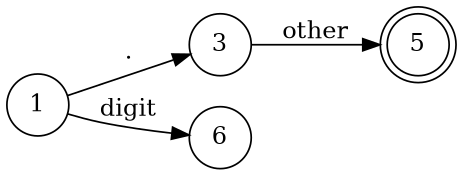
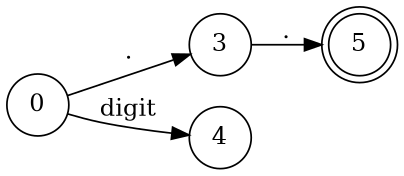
edge "3" -> "5": label "other" -> "."
node "1": label "1" -> "0"
node "6": label "6" -> "4"
